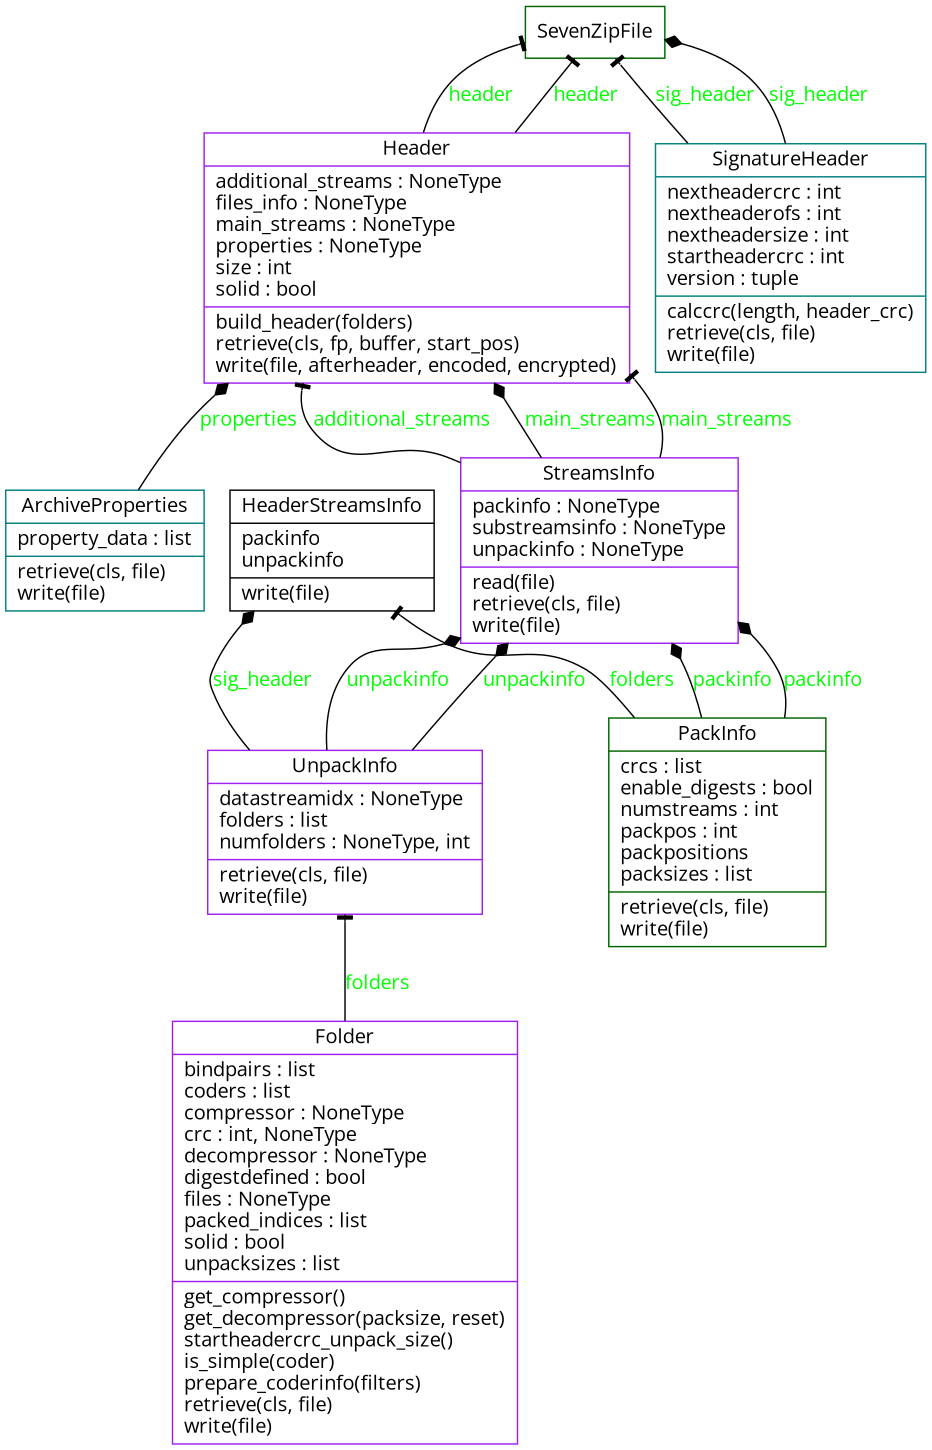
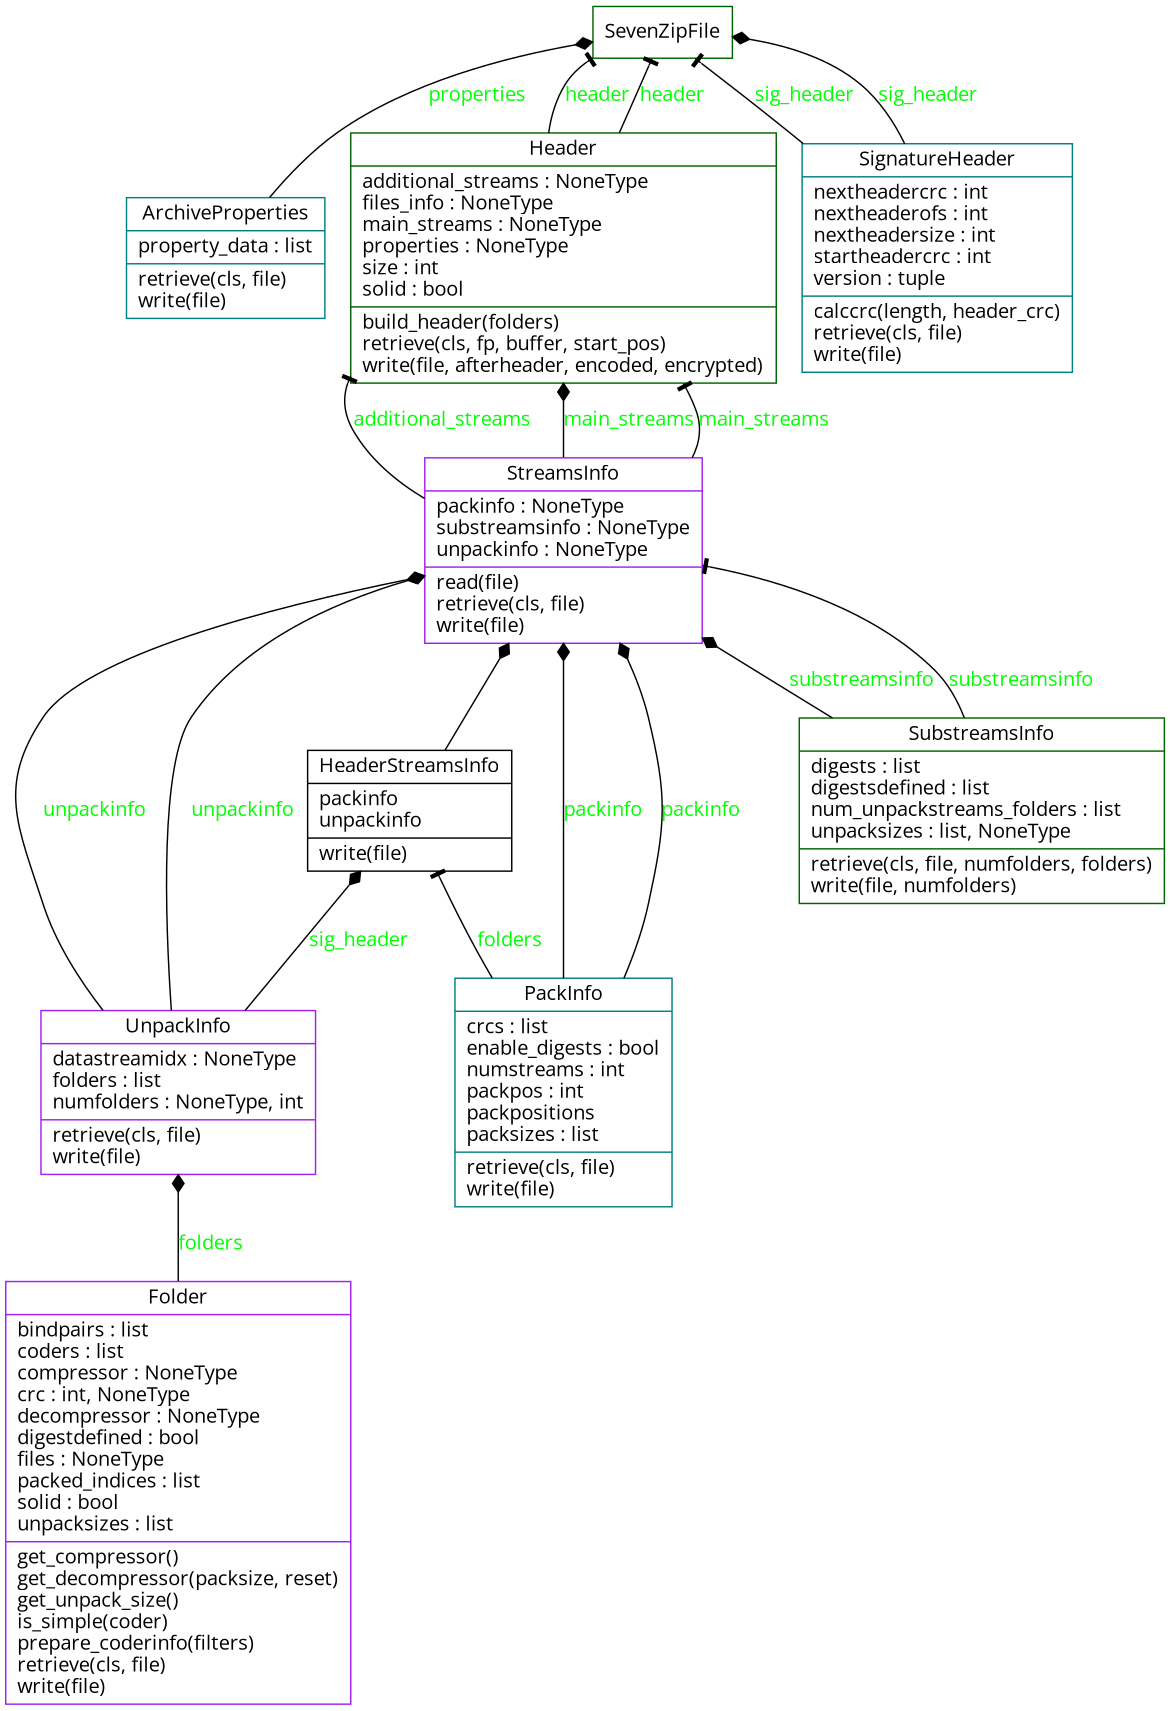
node "Header": color purple -> darkgreen
edge "ArchiveProperties" -> "Header": now "ArchiveProperties" -> "SevenZipFile"
edge "HeaderStreamsInfo" -> "StreamsInfo": added
node "SubstreamsInfo": added
node "PackInfo": color darkgreen -> teal
edge "Folder" -> "UnpackInfo": arrowhead tee -> diamond
node "Folder": text "startheadercrc_unpack_size()" -> "get_unpack_size()"
